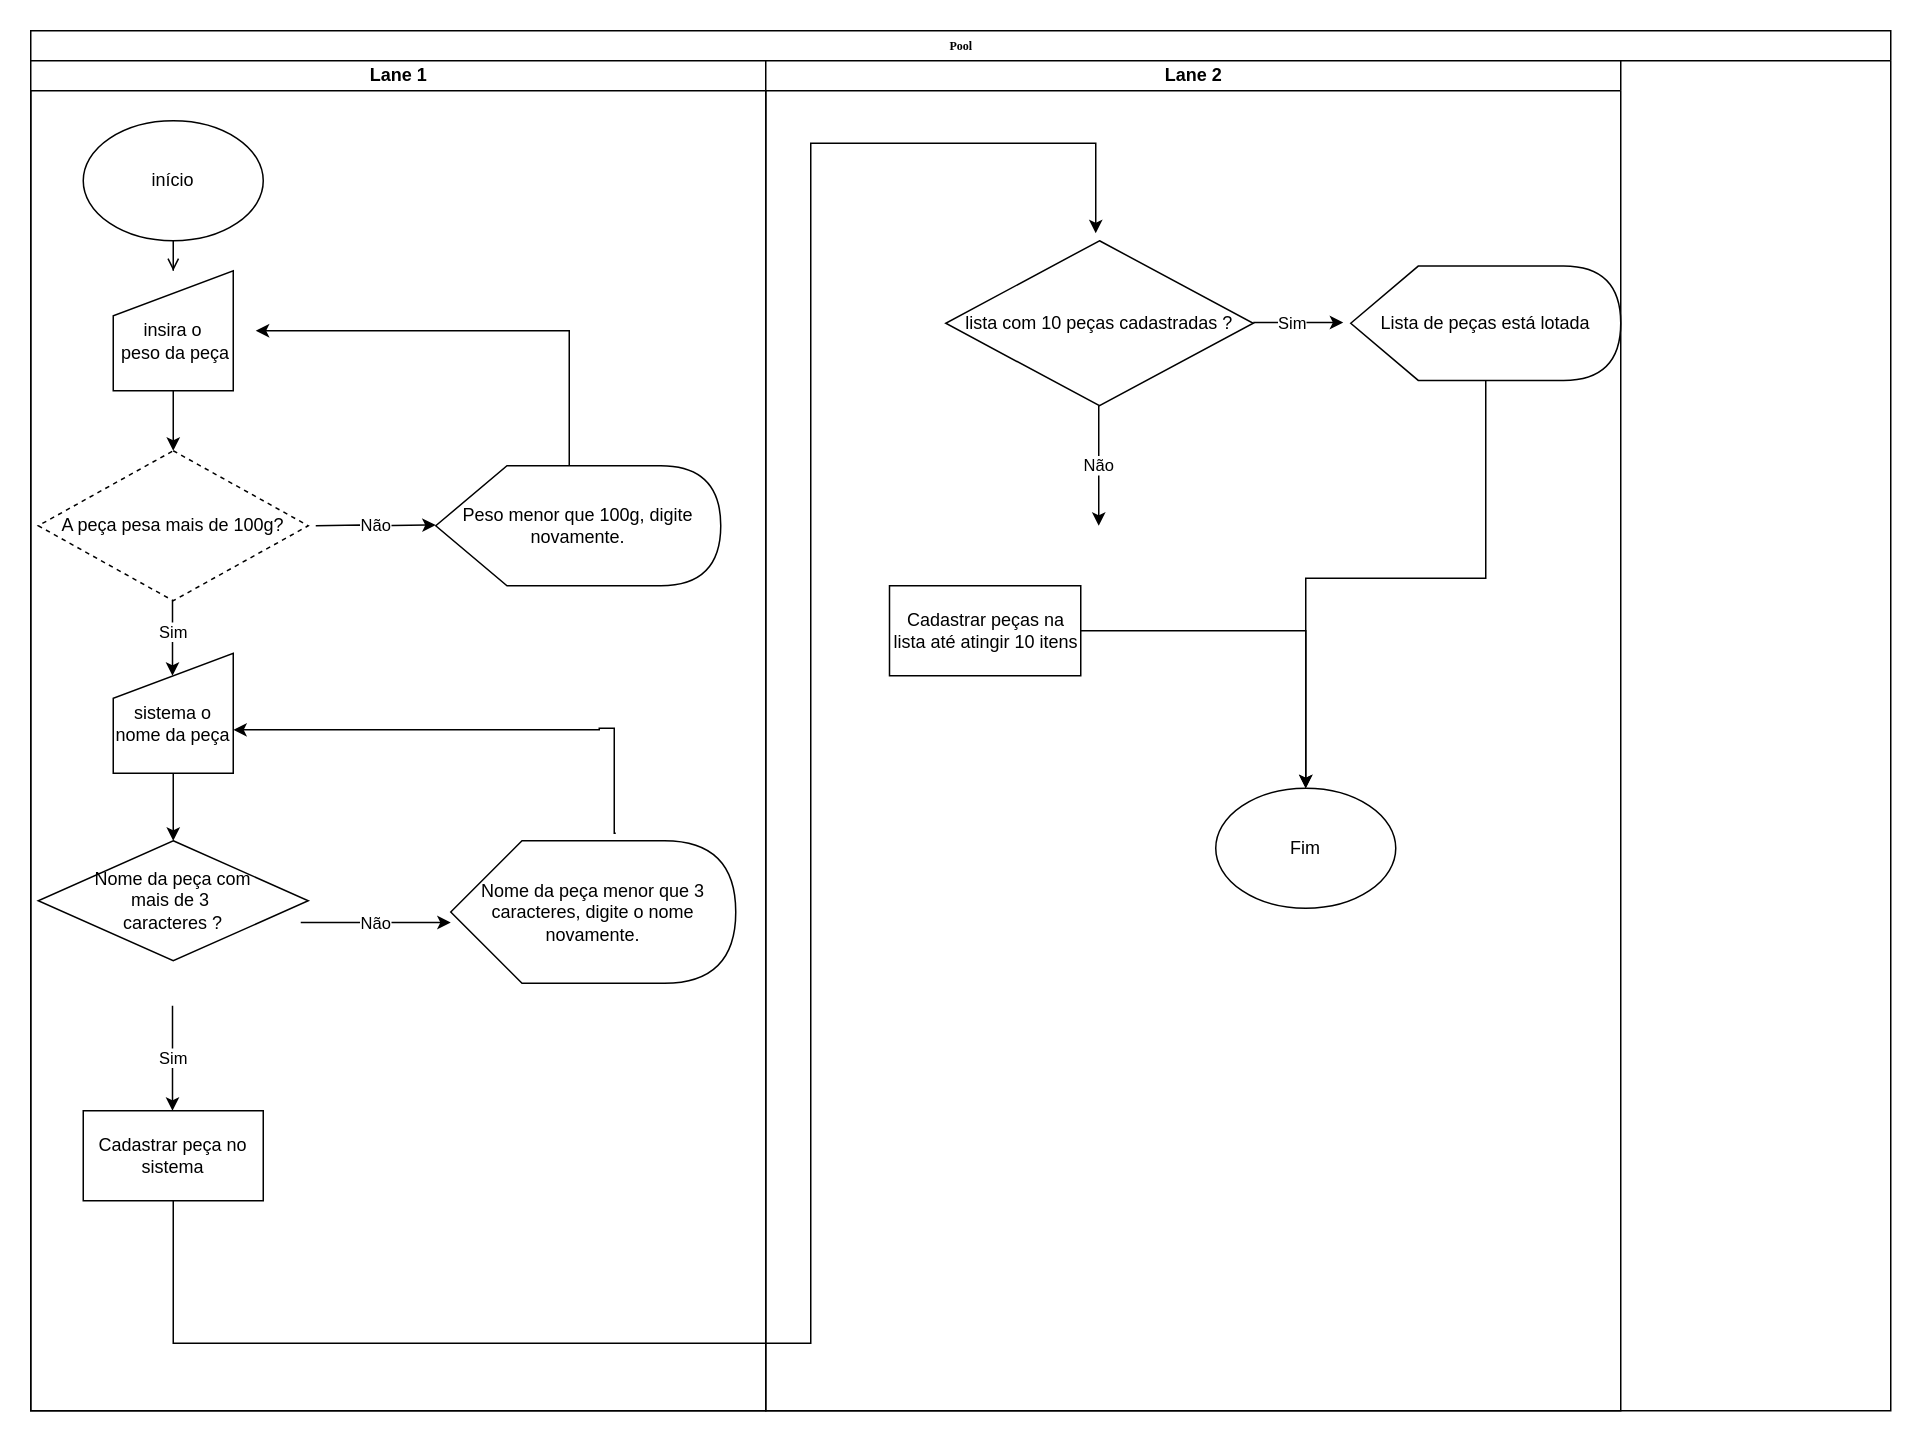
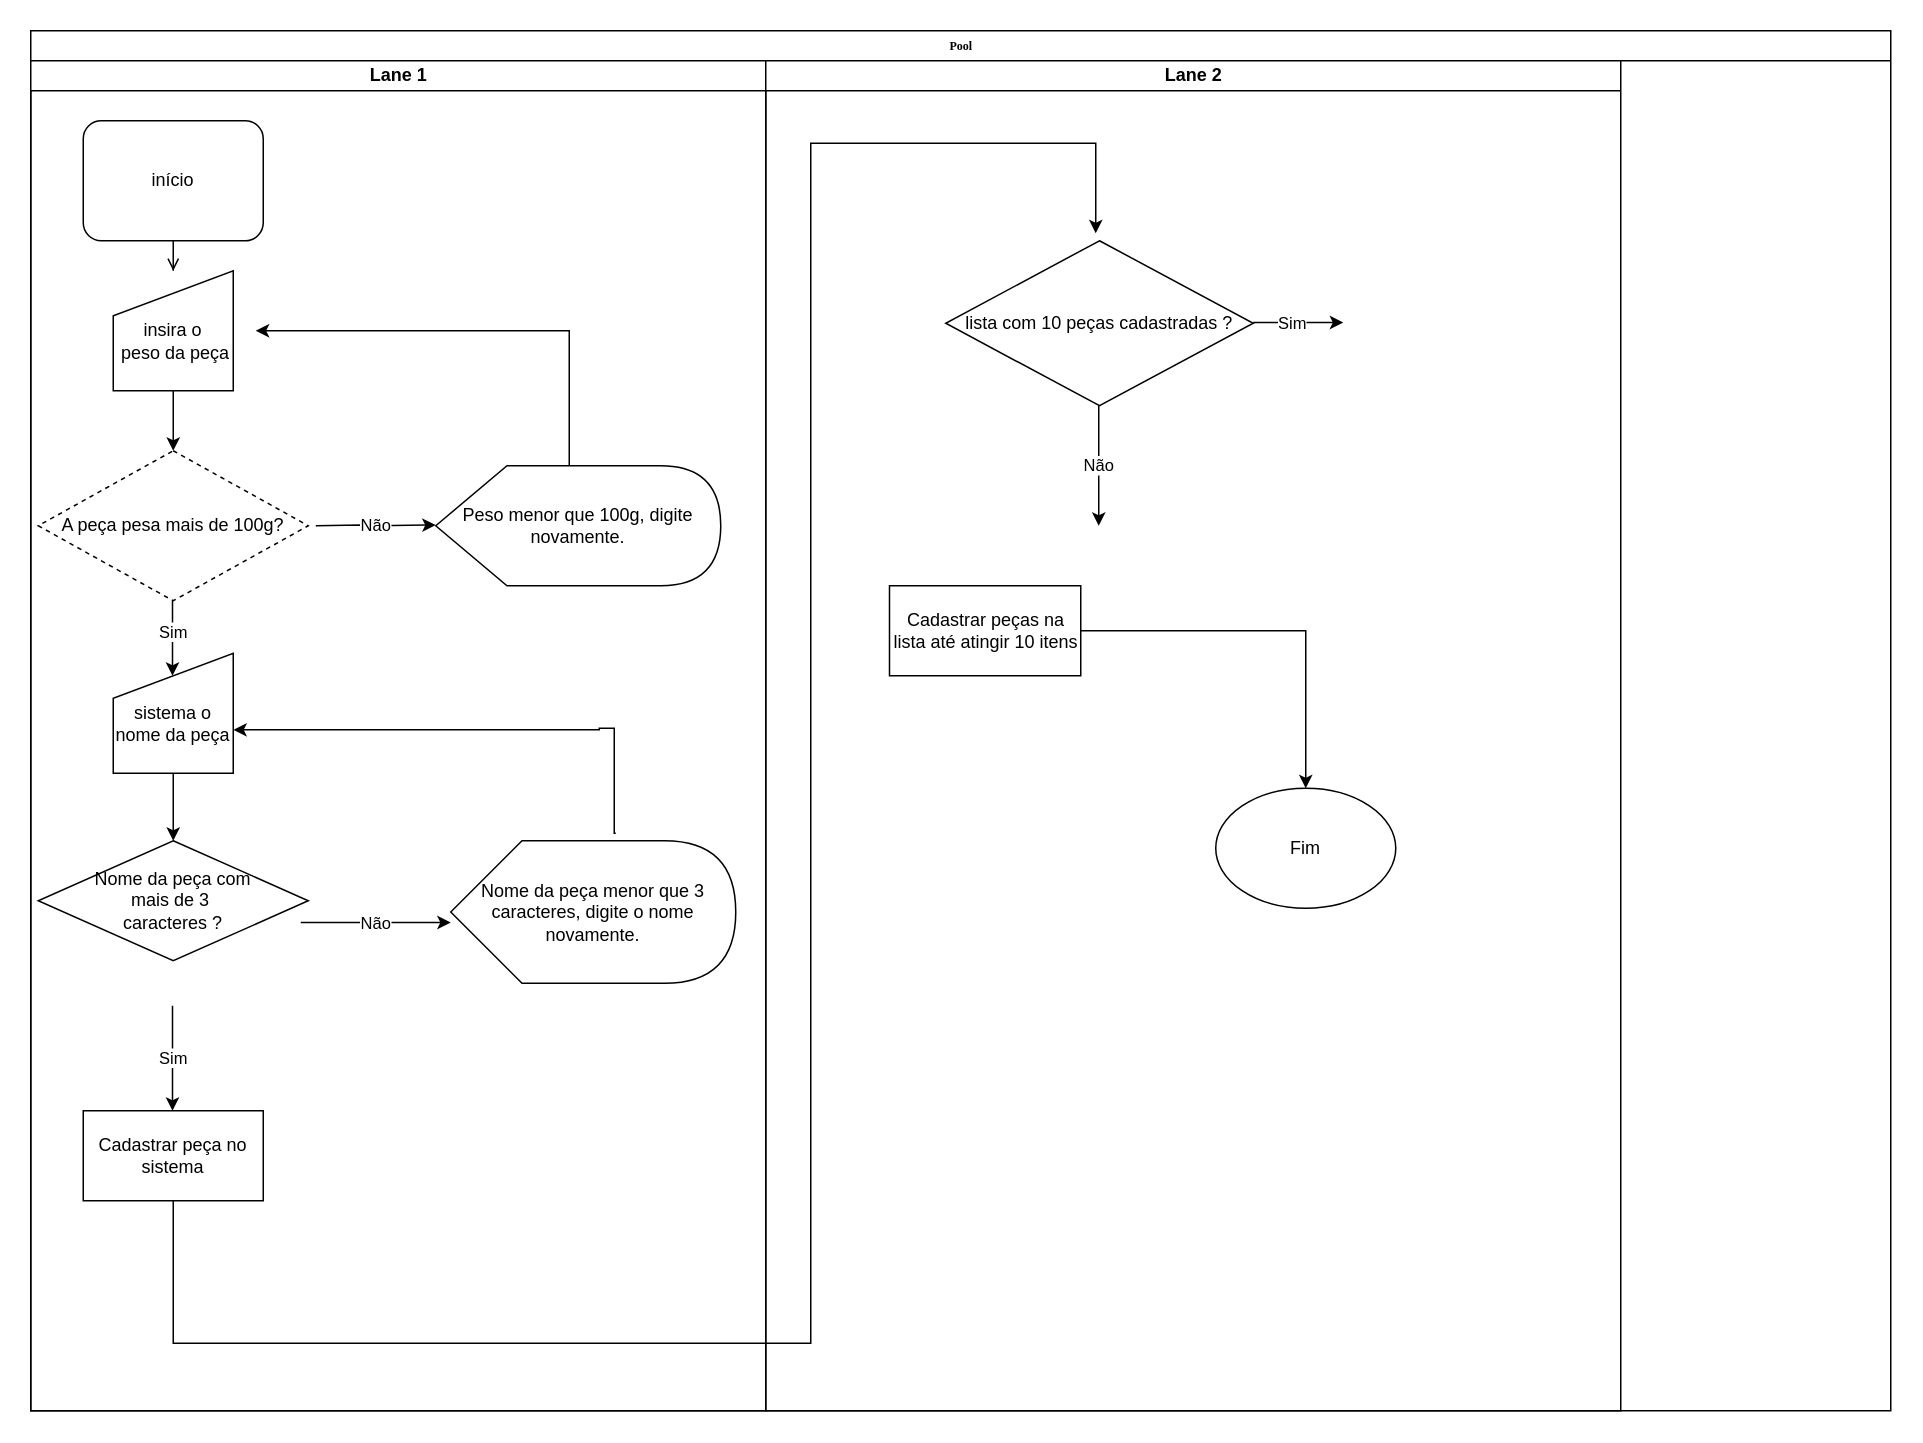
node "início": shape ellipse -> rounded rectangle
node "Lista de peças está lotada": removed
edge "Lista de peças está lotada" -> "Fim": removed
